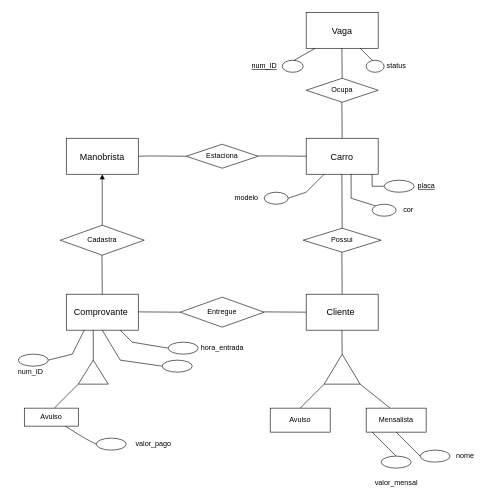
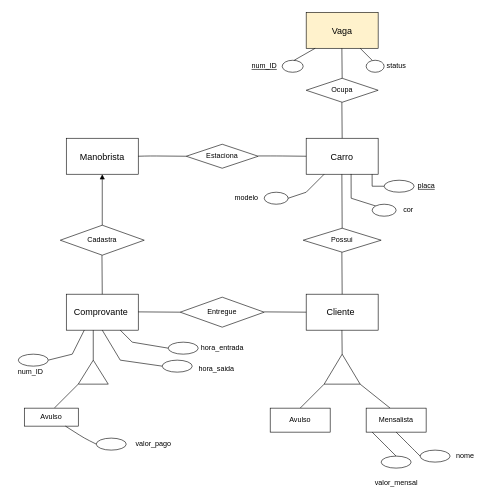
node "Vaga": fillcolor #ffffff -> #fff2cc
node "hora_saida": added
